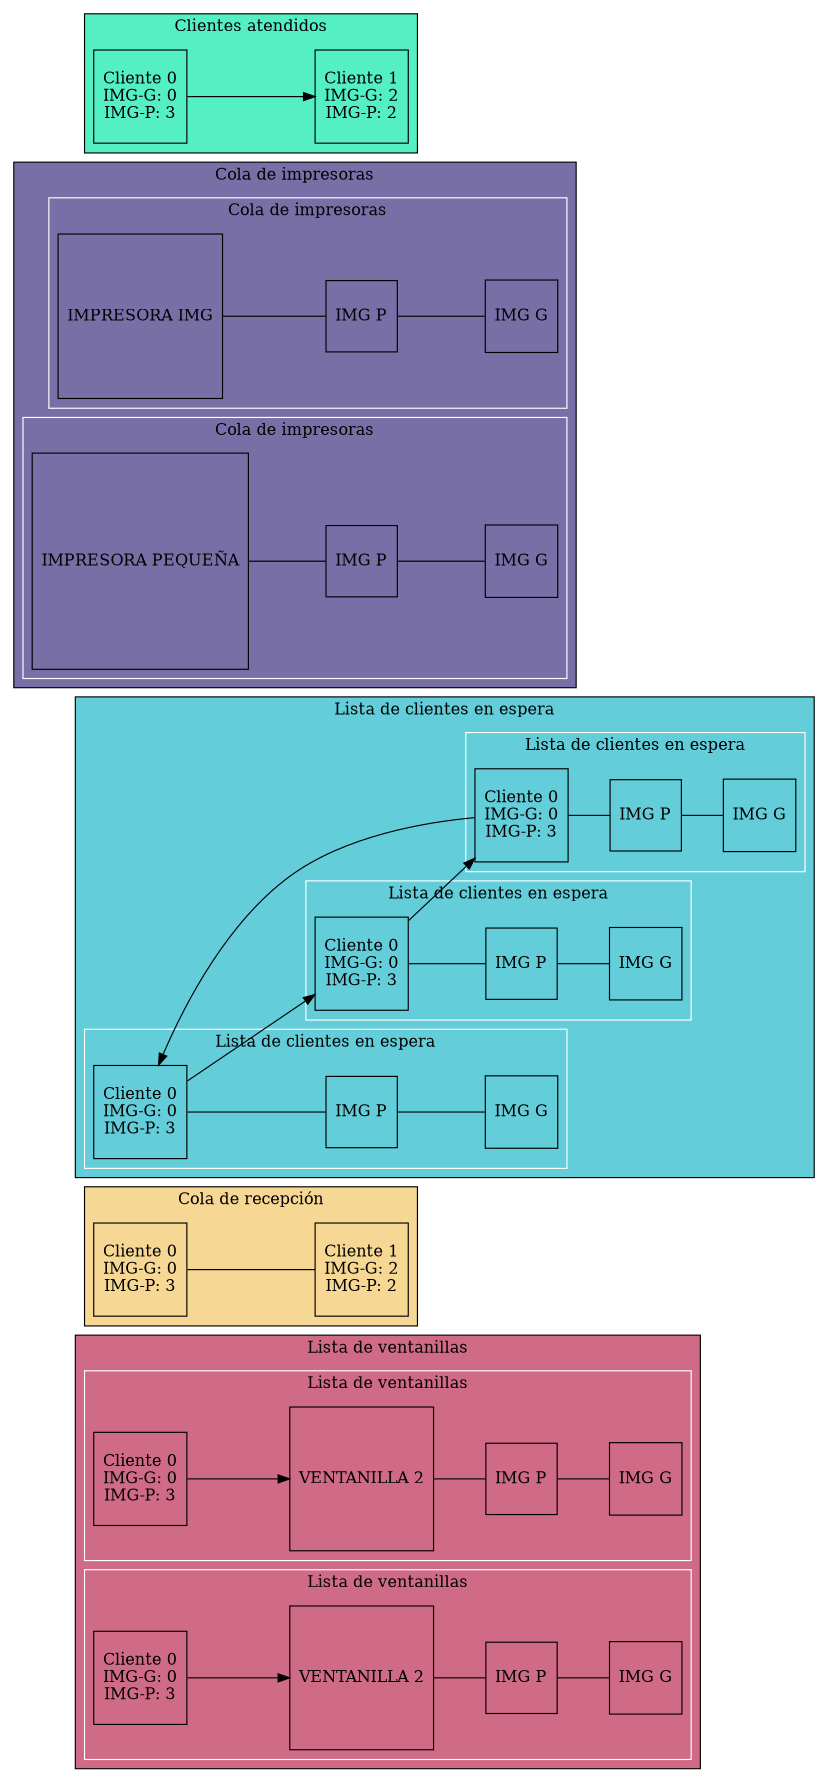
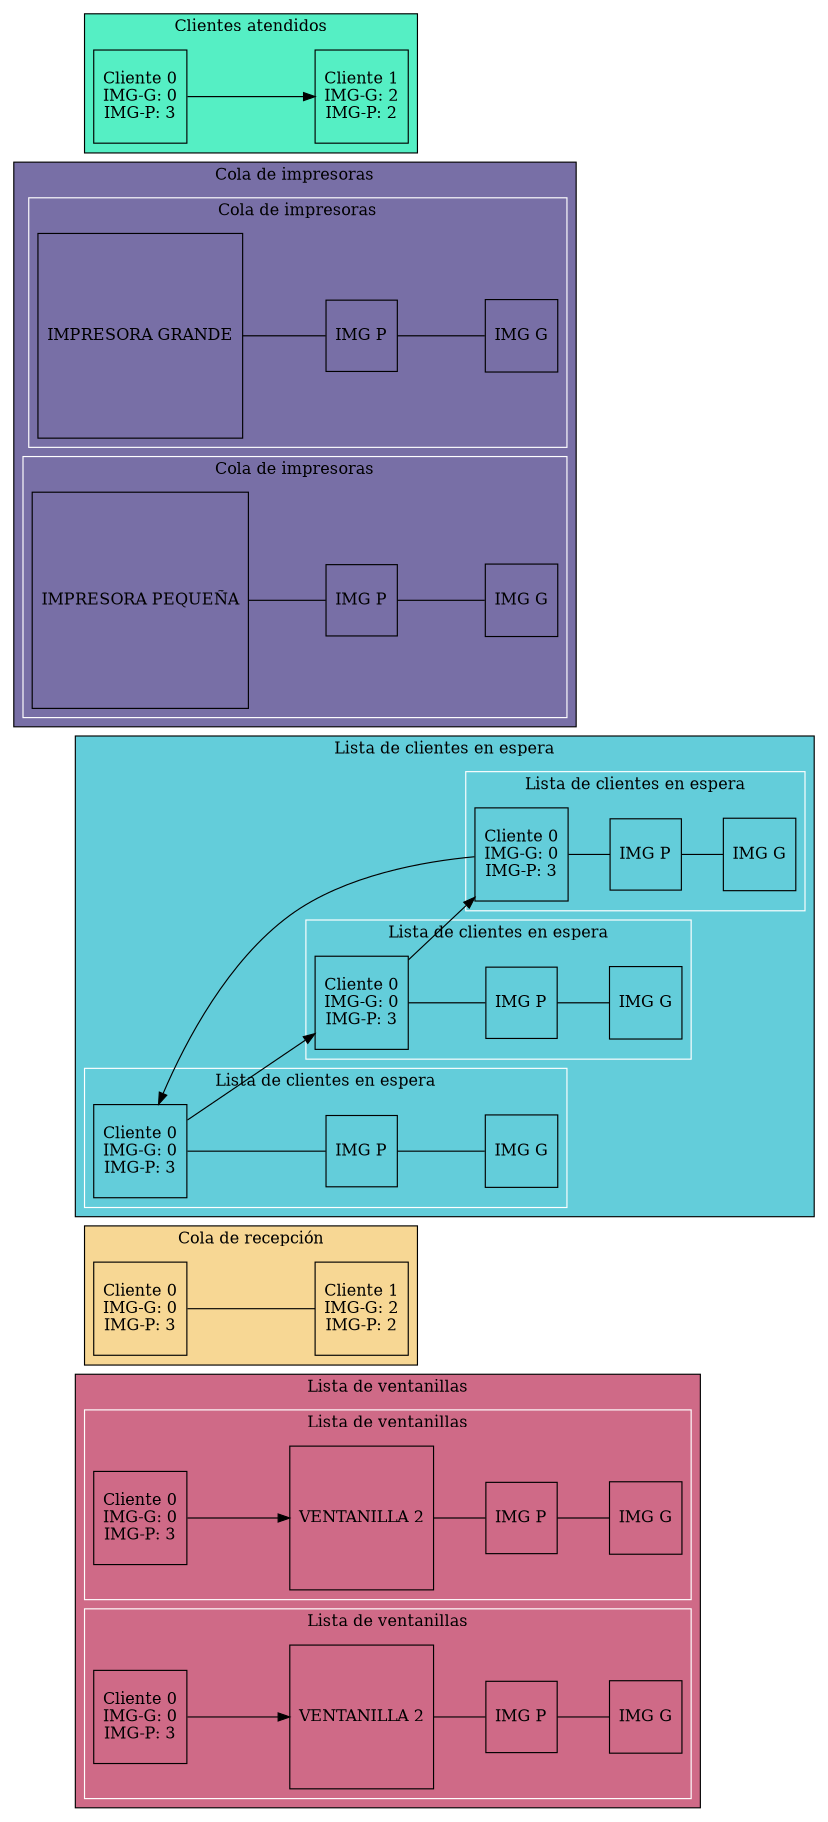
node "IMPRESORA IMG": label "IMPRESORA IMG" -> "IMPRESORA GRANDE"
